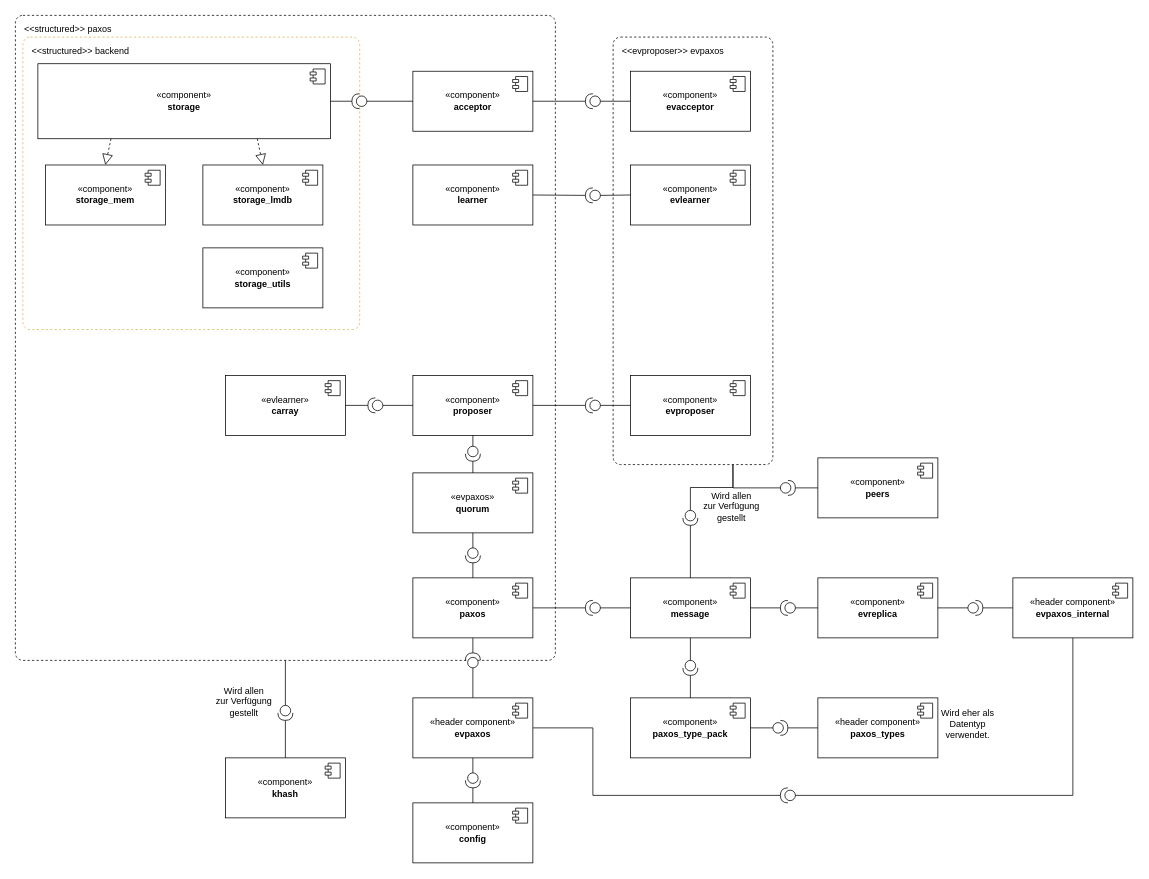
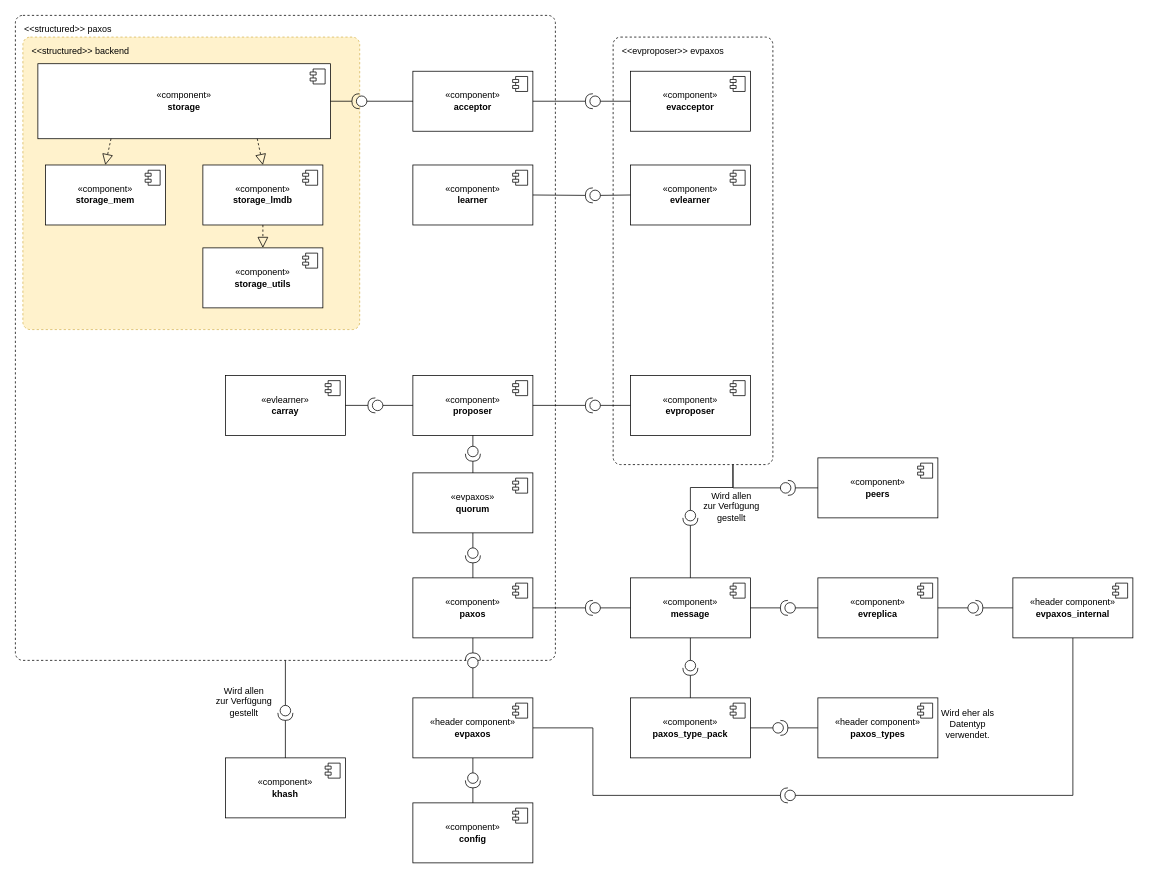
node "<<structured>> backend": fillcolor #ffffff -> #fff2cc
edge "«component» storage_lmdb" -> "«component» storage_utils": added
